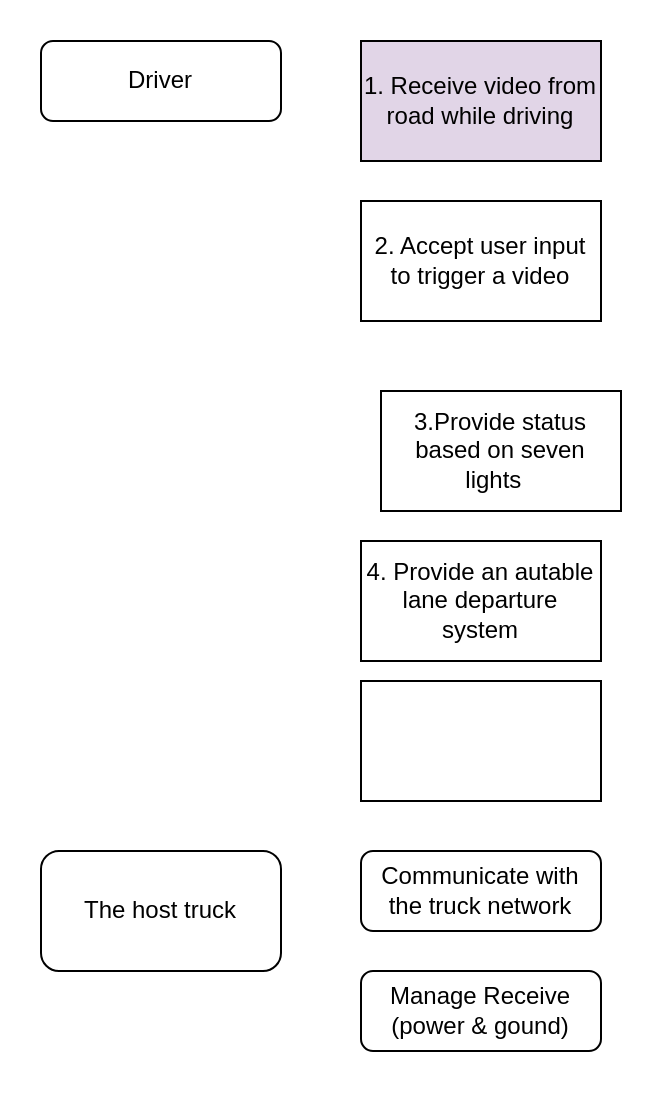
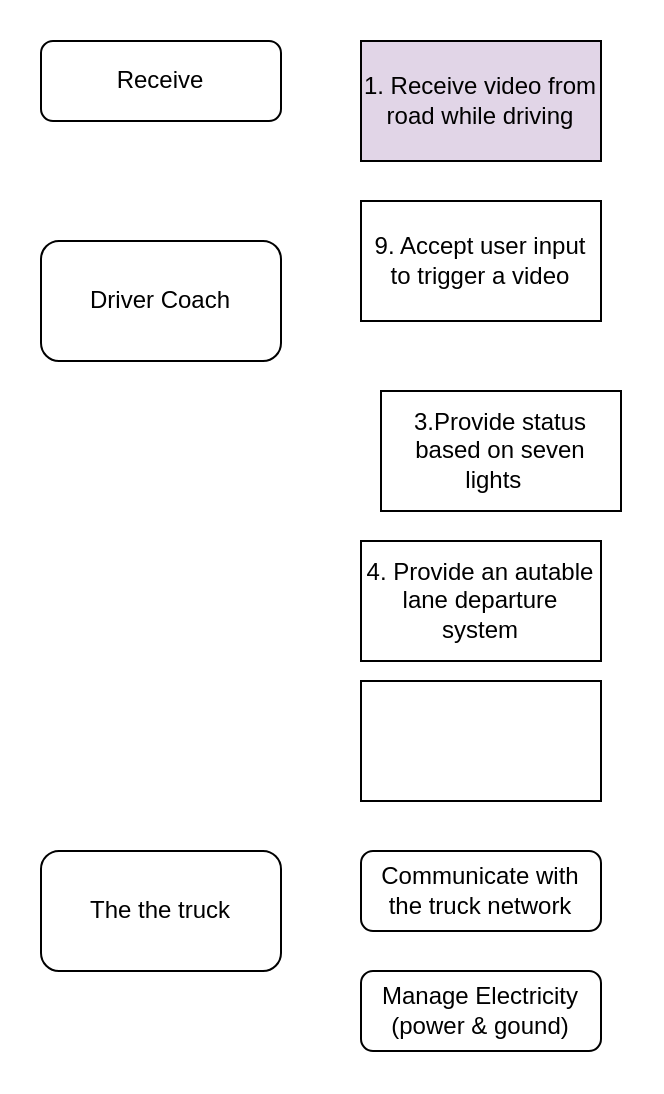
node "Driver": label "Driver" -> "Receive"
node "2. Accept user input to trigger a video": label "2. Accept user input to trigger a video" -> "9. Accept user input to trigger a video"
node "Driver Coach": added
node "The host truck": label "The host truck" -> "The the truck"
node "Manage Receive (power & gound)": label "Manage Receive (power & gound)" -> "Manage Electricity (power & gound)"
